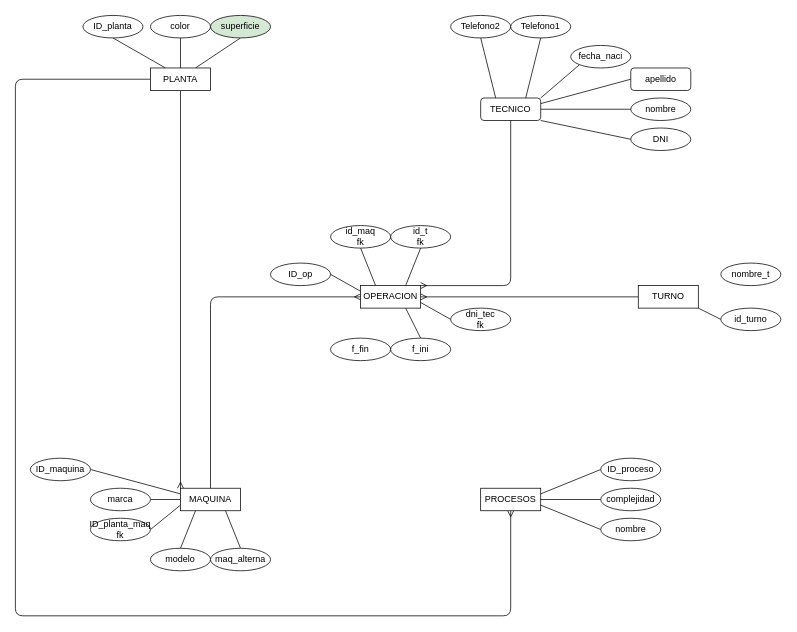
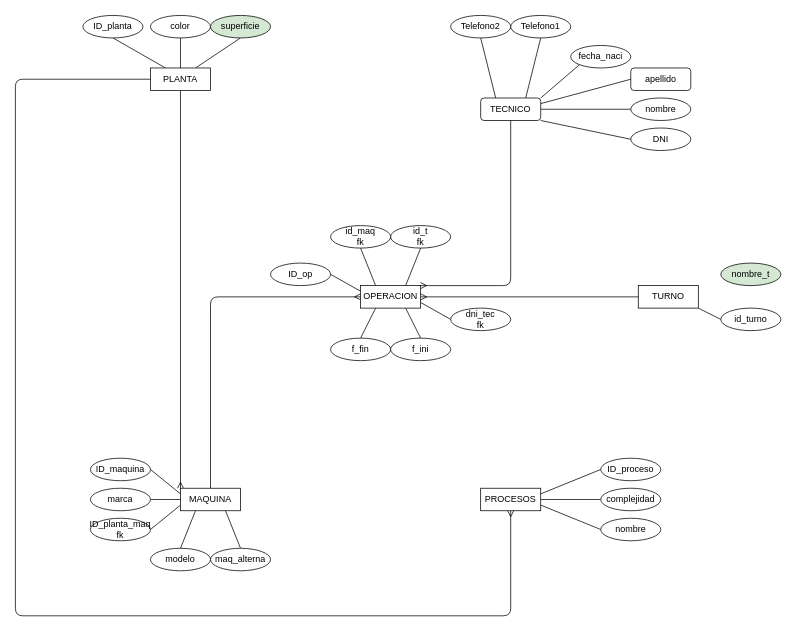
node "nombre_t": fillcolor #ffffff -> #d5e8d4
edge "OPERACION" -- "f_fin": added
node "ID_maquina": moved (60, 469) -> (120, 469)
